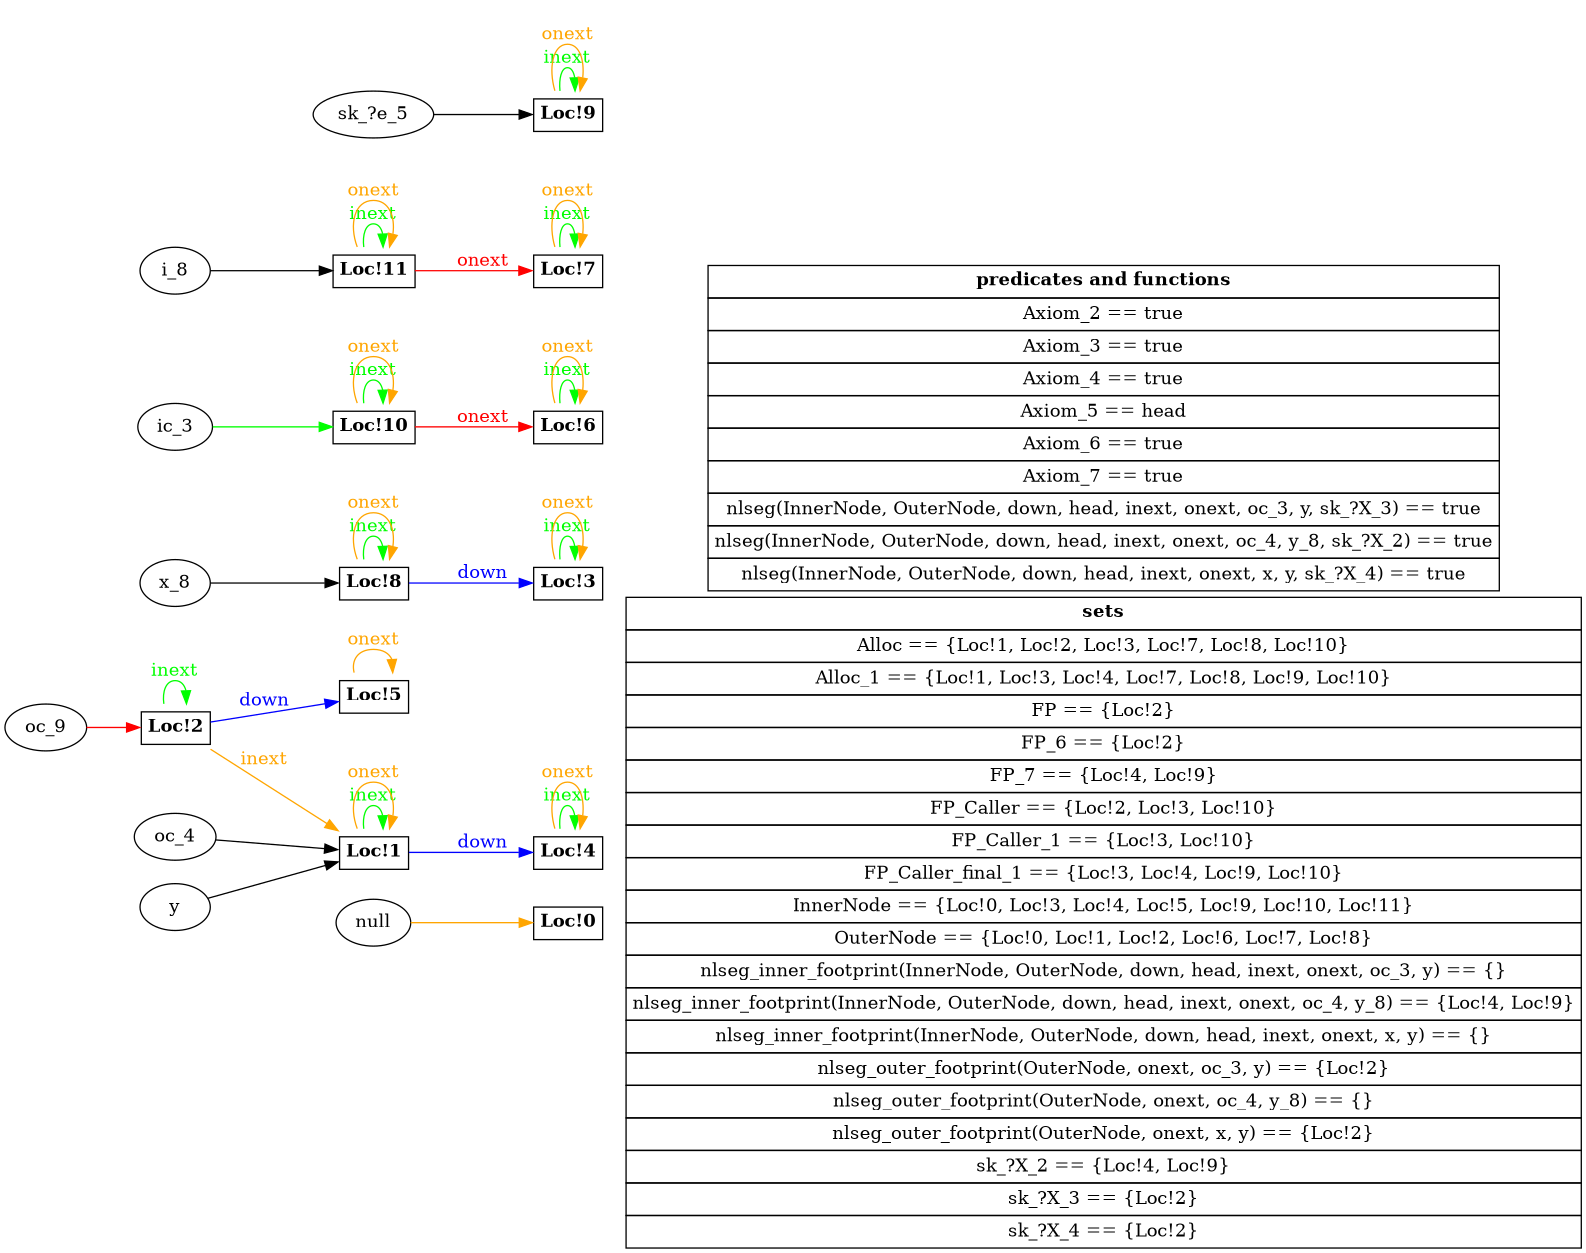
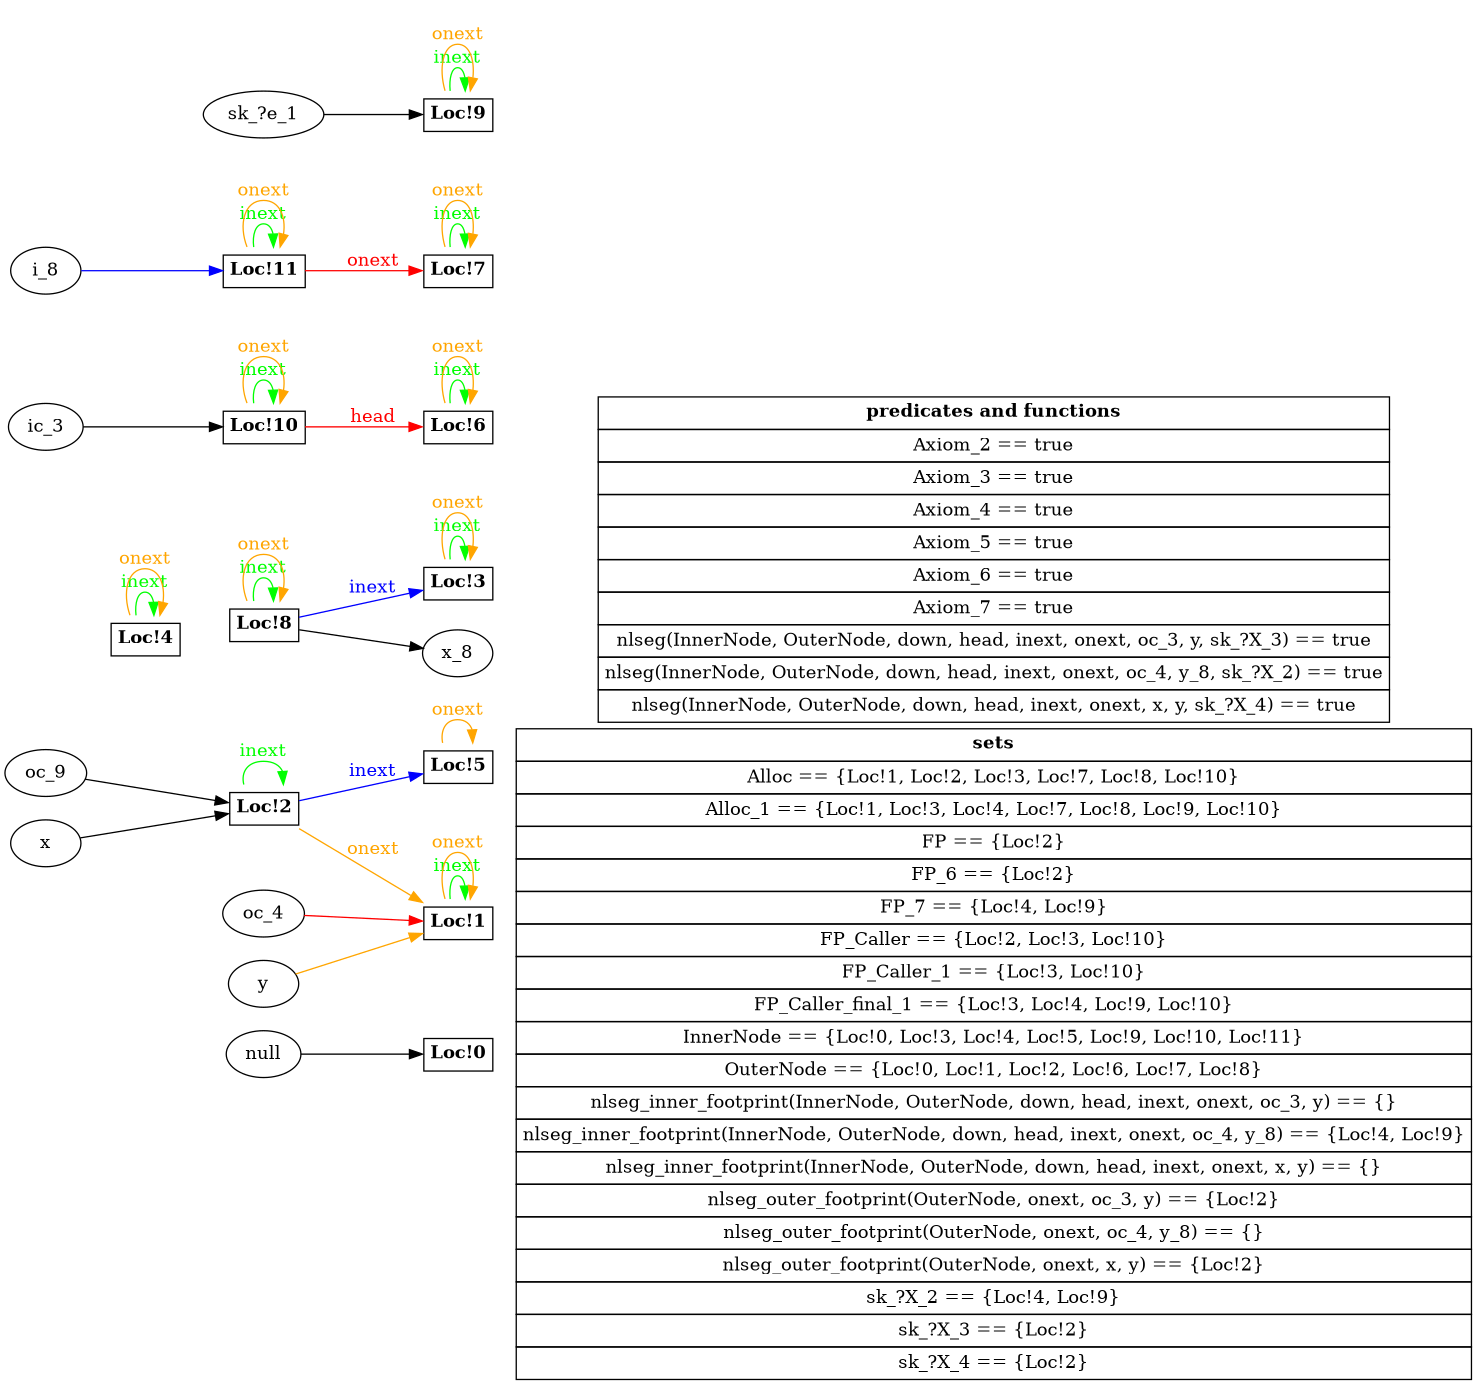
node "sk_?e_5": label "sk_?e_5" -> "sk_?e_1"
edge "i_8" -> "Loc!11": color black -> blue
node "predicates and functions": text "Axiom_5 == head" -> "Axiom_5 == true"
edge "Loc!10" -> "Loc!6": label "onext" -> "head"
edge "ic_3" -> "Loc!10": color green -> black
edge "Loc!8" -> "Loc!3": label "down" -> "inext"
edge "x_8" -> "Loc!8": reversed
edge "Loc!2" -> "Loc!5": label "down" -> "inext"
edge "oc_9" -> "Loc!2": color red -> black
edge "Loc!2" -> "Loc!1": label "inext" -> "onext"
node "x": added
edge "oc_4" -> "Loc!1": color black -> red
edge "Loc!1" -> "Loc!4": removed, label "down"
edge "y" -> "Loc!1": color black -> orange
edge "null" -> "Loc!0": color orange -> black
